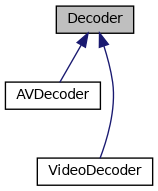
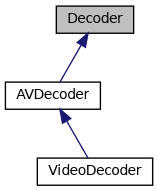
edge "VideoDecoder" -> "Decoder": now "VideoDecoder" -> "AVDecoder"
